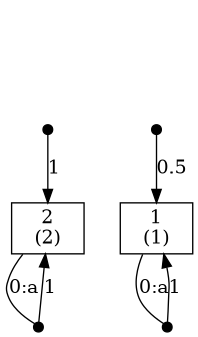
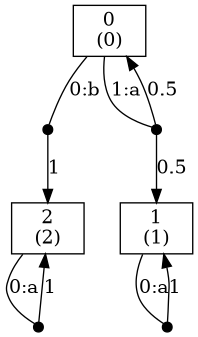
node "0 (0)": added
